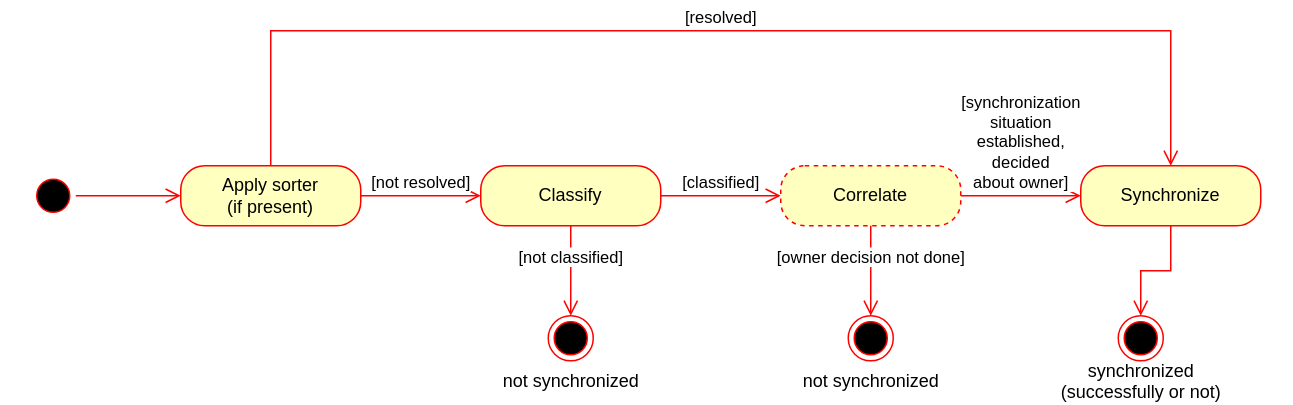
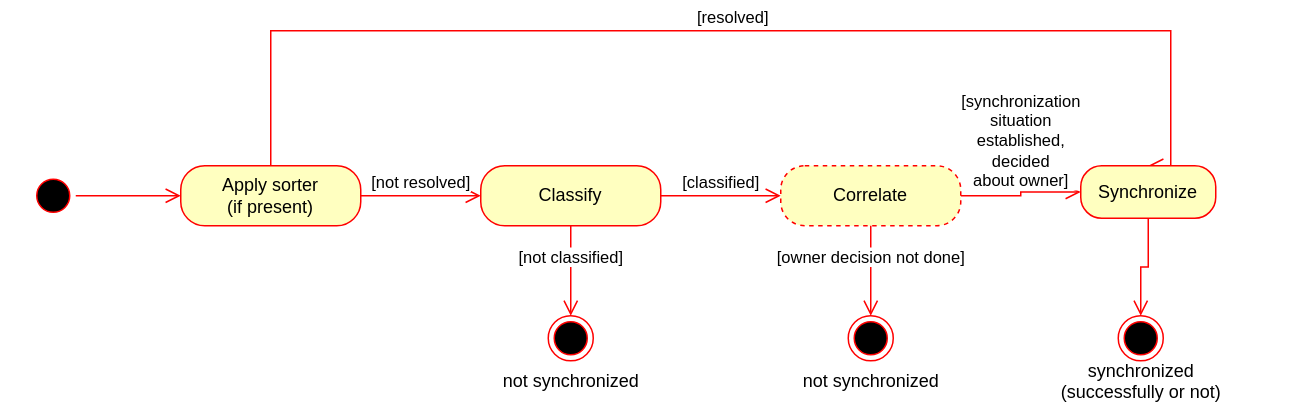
node "Synchronize": size 180x60 -> 135x53
